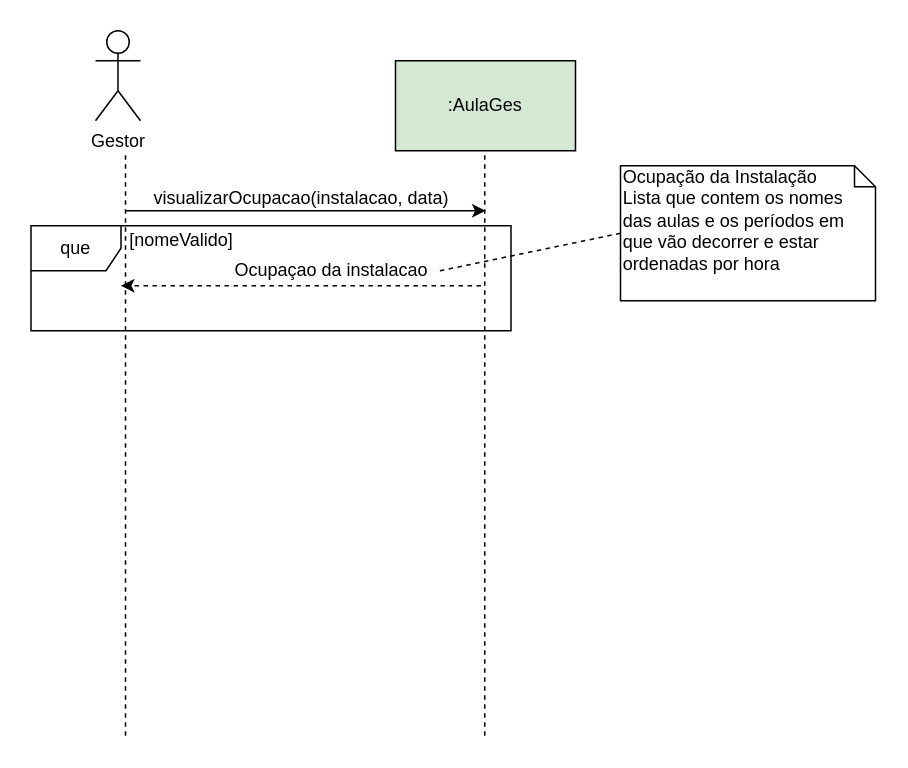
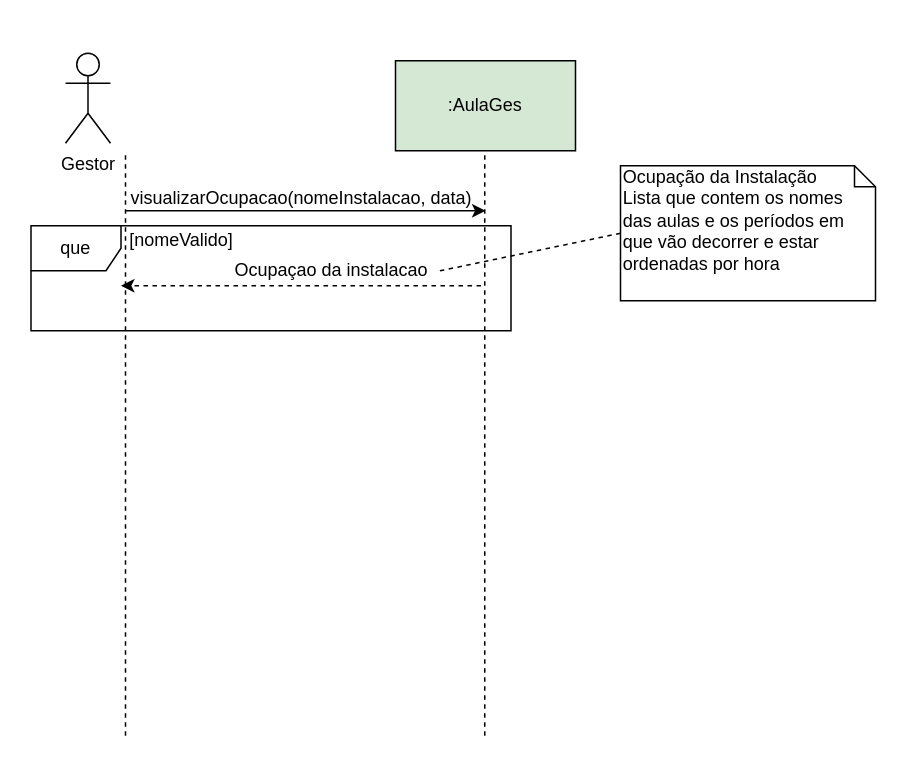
node "Gestor": moved (118, 76) -> (88, 98)
node "visualizarOcupacao(instalacao, data)": label "visualizarOcupacao(instalacao, data)" -> "visualizarOcupacao(nomeInstalacao, data)"
